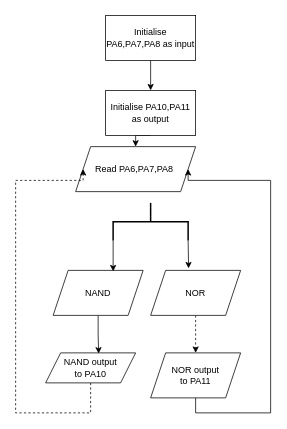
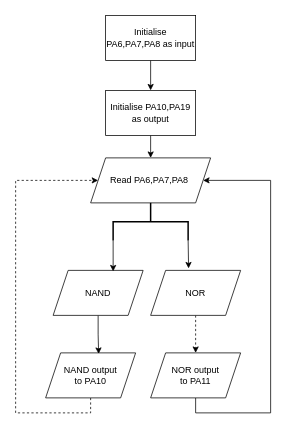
node "Initialise PA10,PA11 as output": label "Initialise PA10,PA11 as output" -> "Initialise PA10,PA19 as output"
node "Read PA6,PA7,PA8": moved (135, 169) -> (150, 180)
node "NAND output to PA10": size 90x30 -> 90x45
